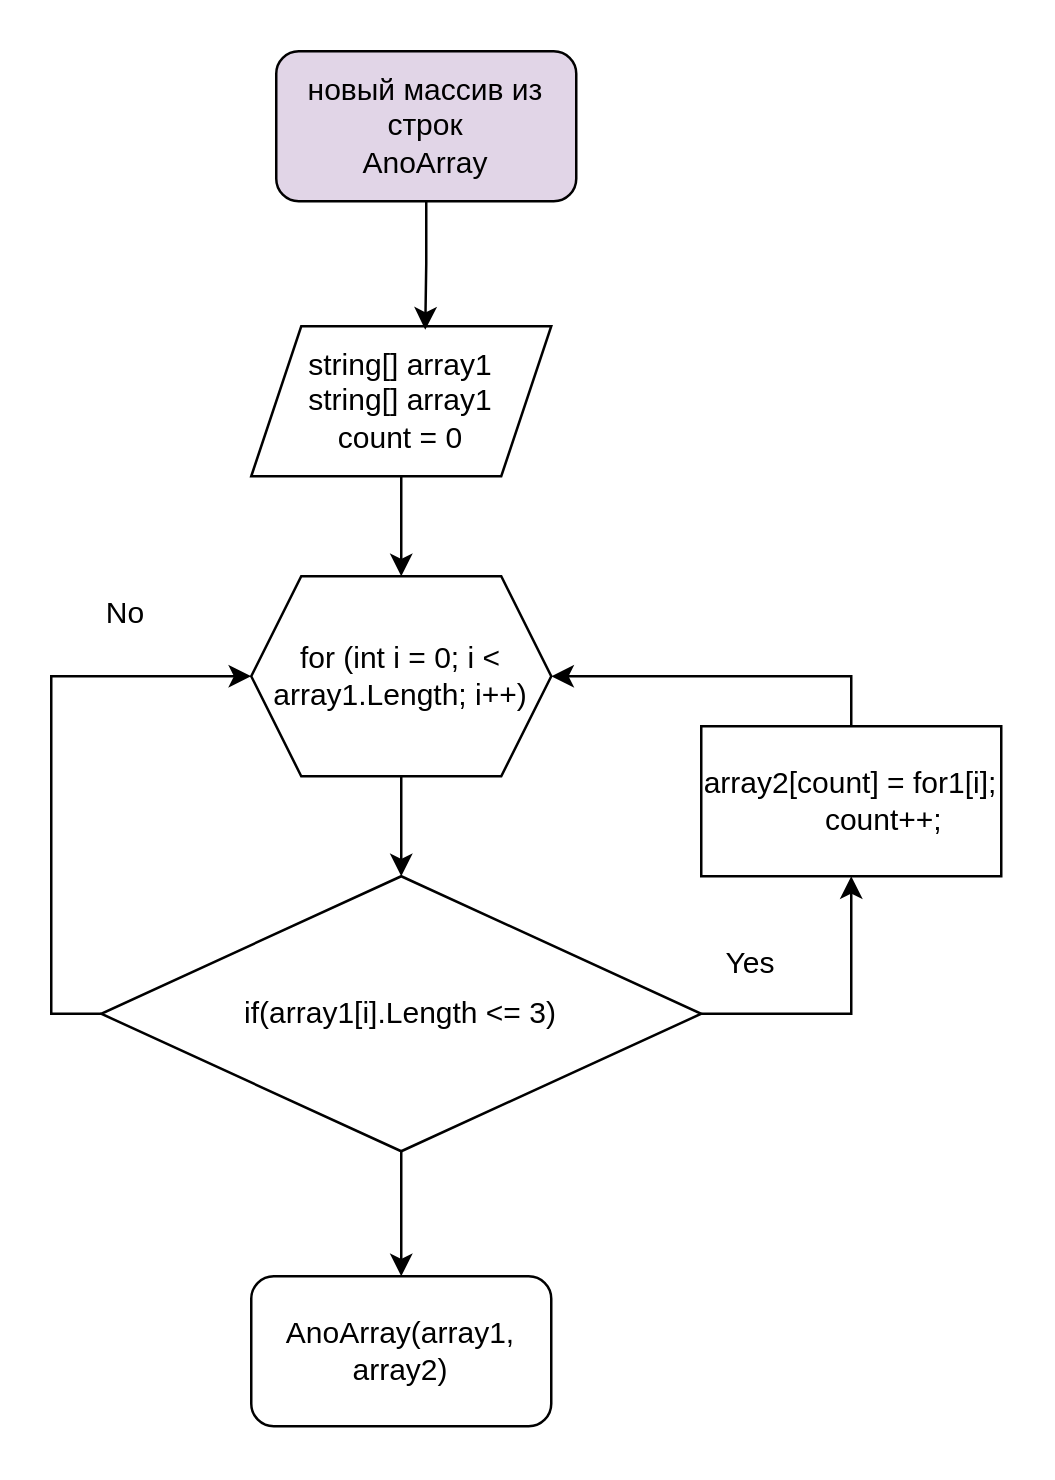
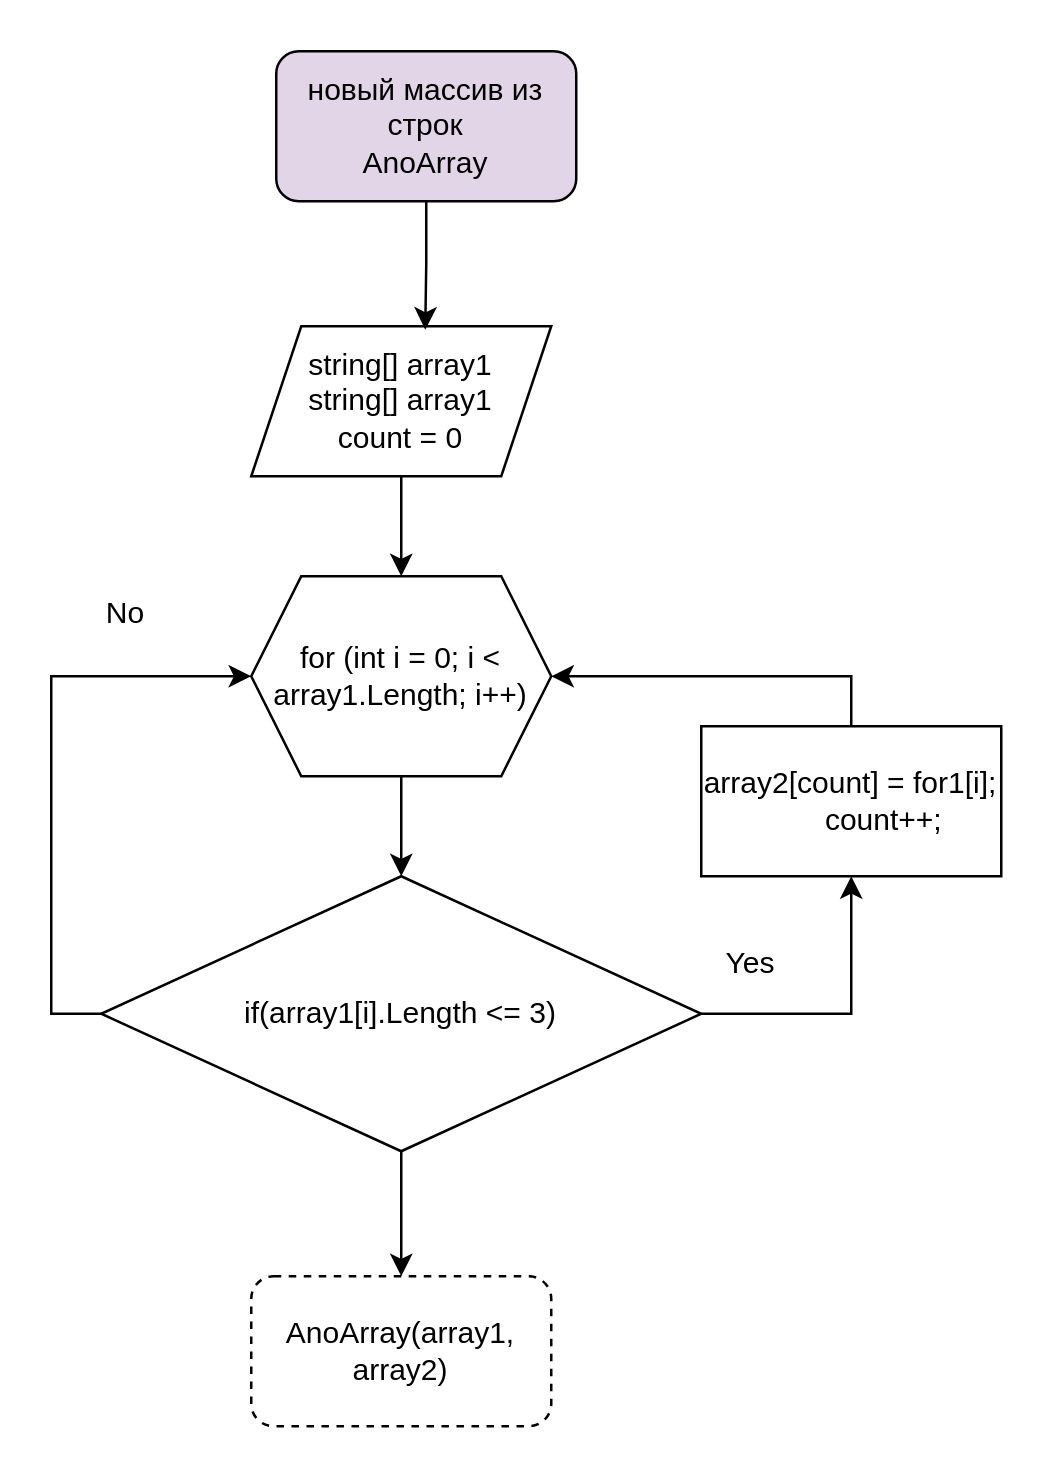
node "AnoArray(array1, array2)": style solid -> dashed
